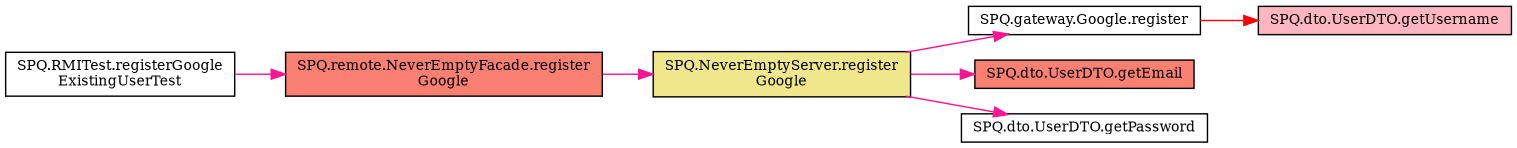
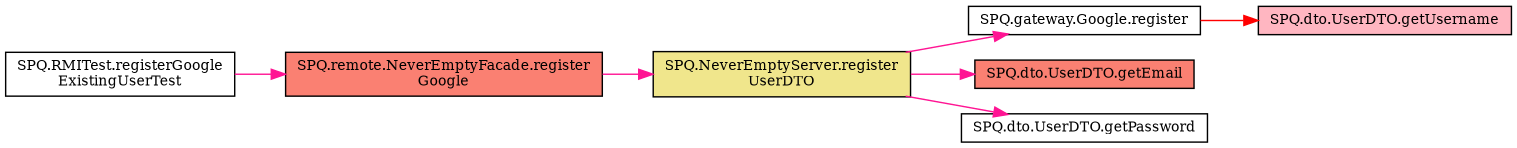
node "SPQ.NeverEmptyServer.register Google": label "SPQ.NeverEmptyServer.register Google" -> "SPQ.NeverEmptyServer.register UserDTO"
